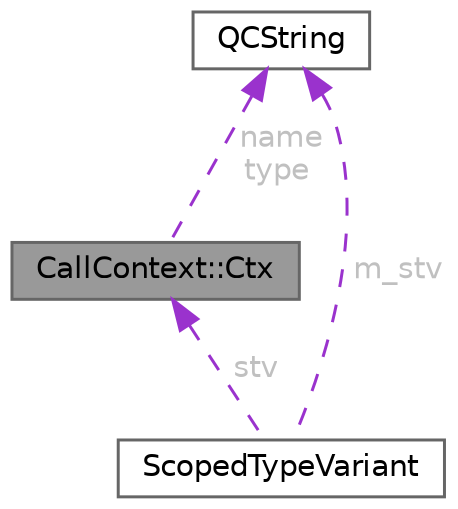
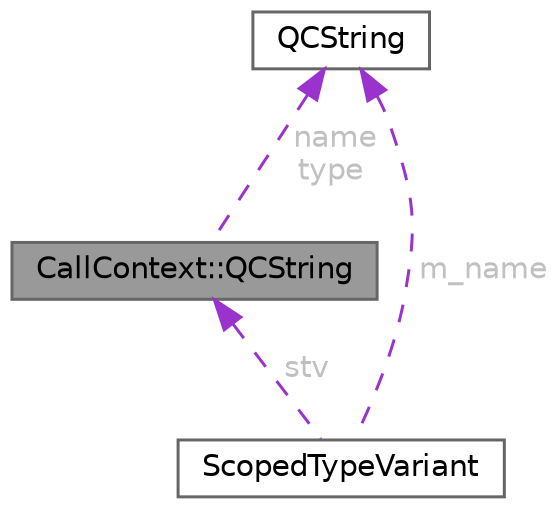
node "CallContext::Ctx": label "CallContext::Ctx" -> "CallContext::QCString"
edge "ScopedTypeVariant" -> "QCString": label " m_stv" -> " m_name"
